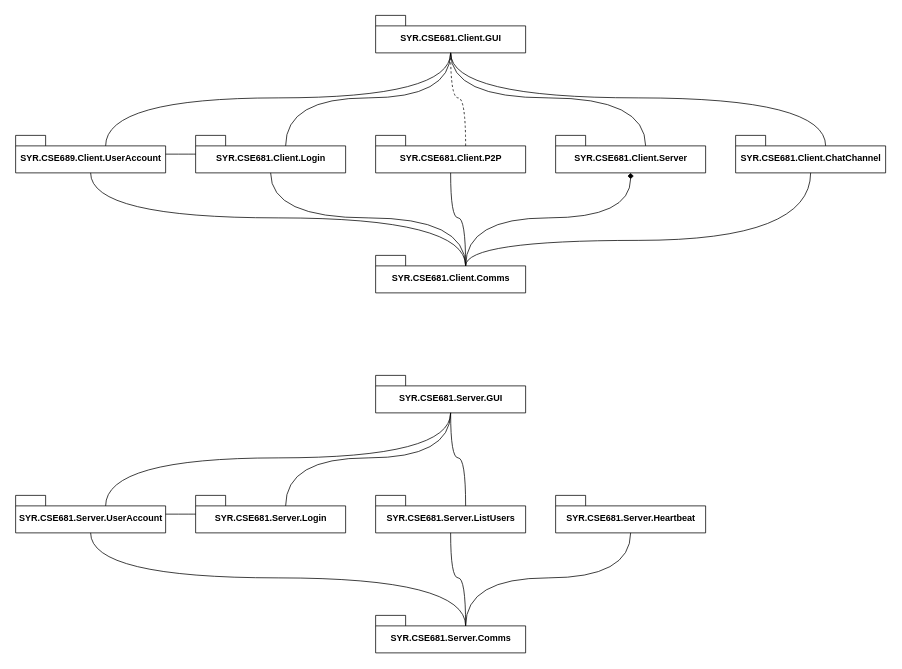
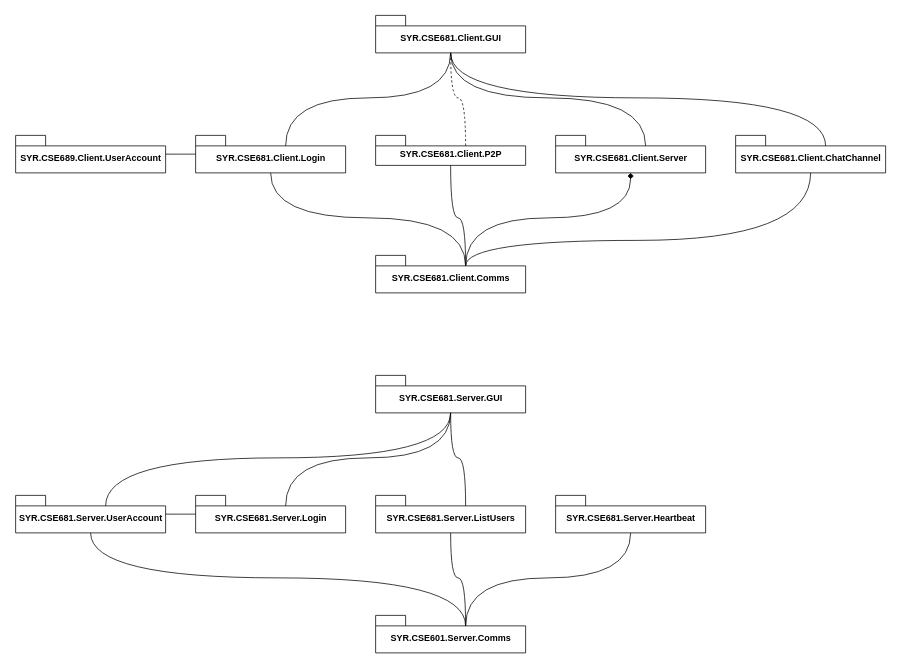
edge "SYR.CSE681.Client.GUI" -- "SYR.CSE689.Client.UserAccount": removed
node "SYR.CSE681.Client.P2P": size 150x38 -> 150x30
edge "SYR.CSE689.Client.UserAccount" -- "SYR.CSE681.Client.Comms": removed
node "SYR.CSE681.Server.Comms": label "SYR.CSE681.Server.Comms" -> "SYR.CSE601.Server.Comms"
